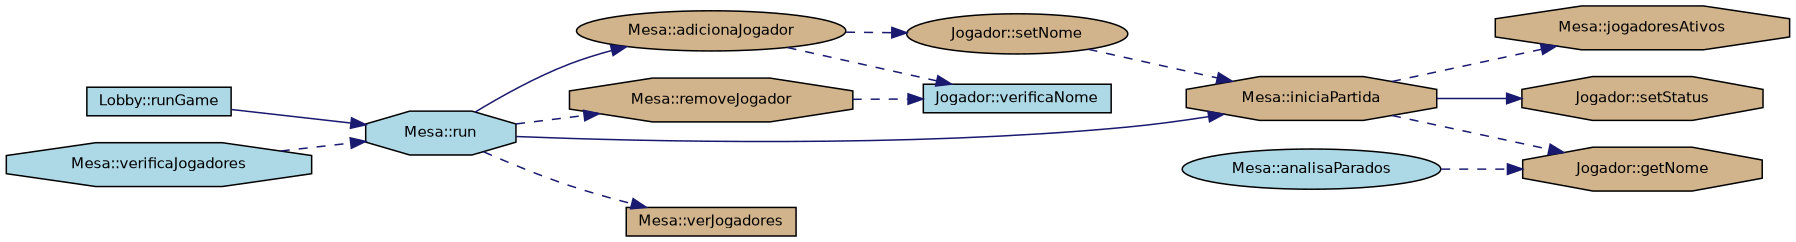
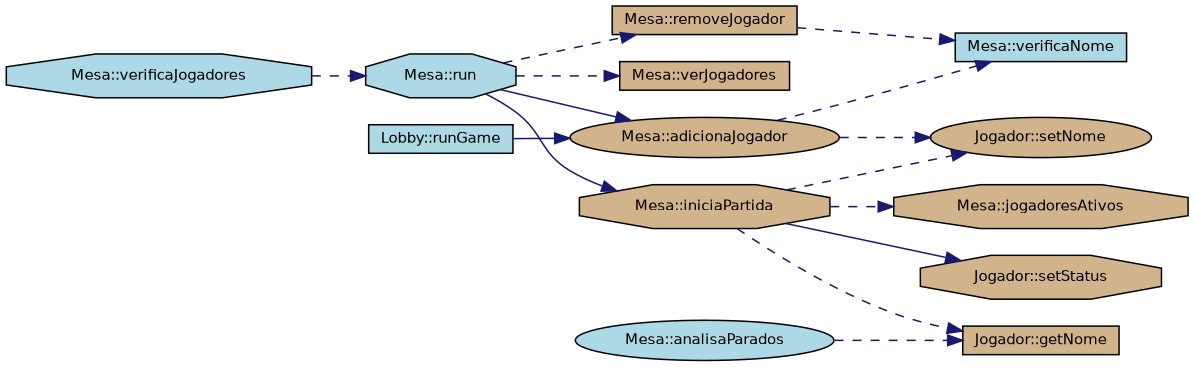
edge "Jogador::setNome" -> "Mesa::iniciaPartida": reversed
node "Jogador::verificaNome": label "Jogador::verificaNome" -> "Mesa::verificaNome"
node "Mesa::removeJogador": shape octagon -> box
edge "Lobby::runGame" -> "Mesa::run": now "Lobby::runGame" -> "Mesa::adicionaJogador"
node "Jogador::getNome": shape octagon -> box
